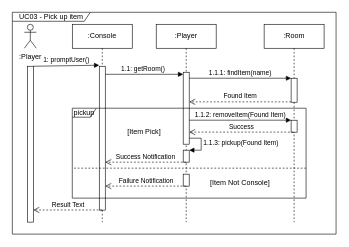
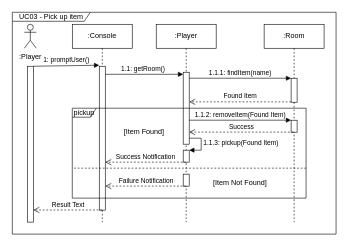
node "[Item Pick]": label "[Item Pick]" -> "[Item Found]"
node "[Item Not Console]": label "[Item Not Console]" -> "[Item Not Found]"
